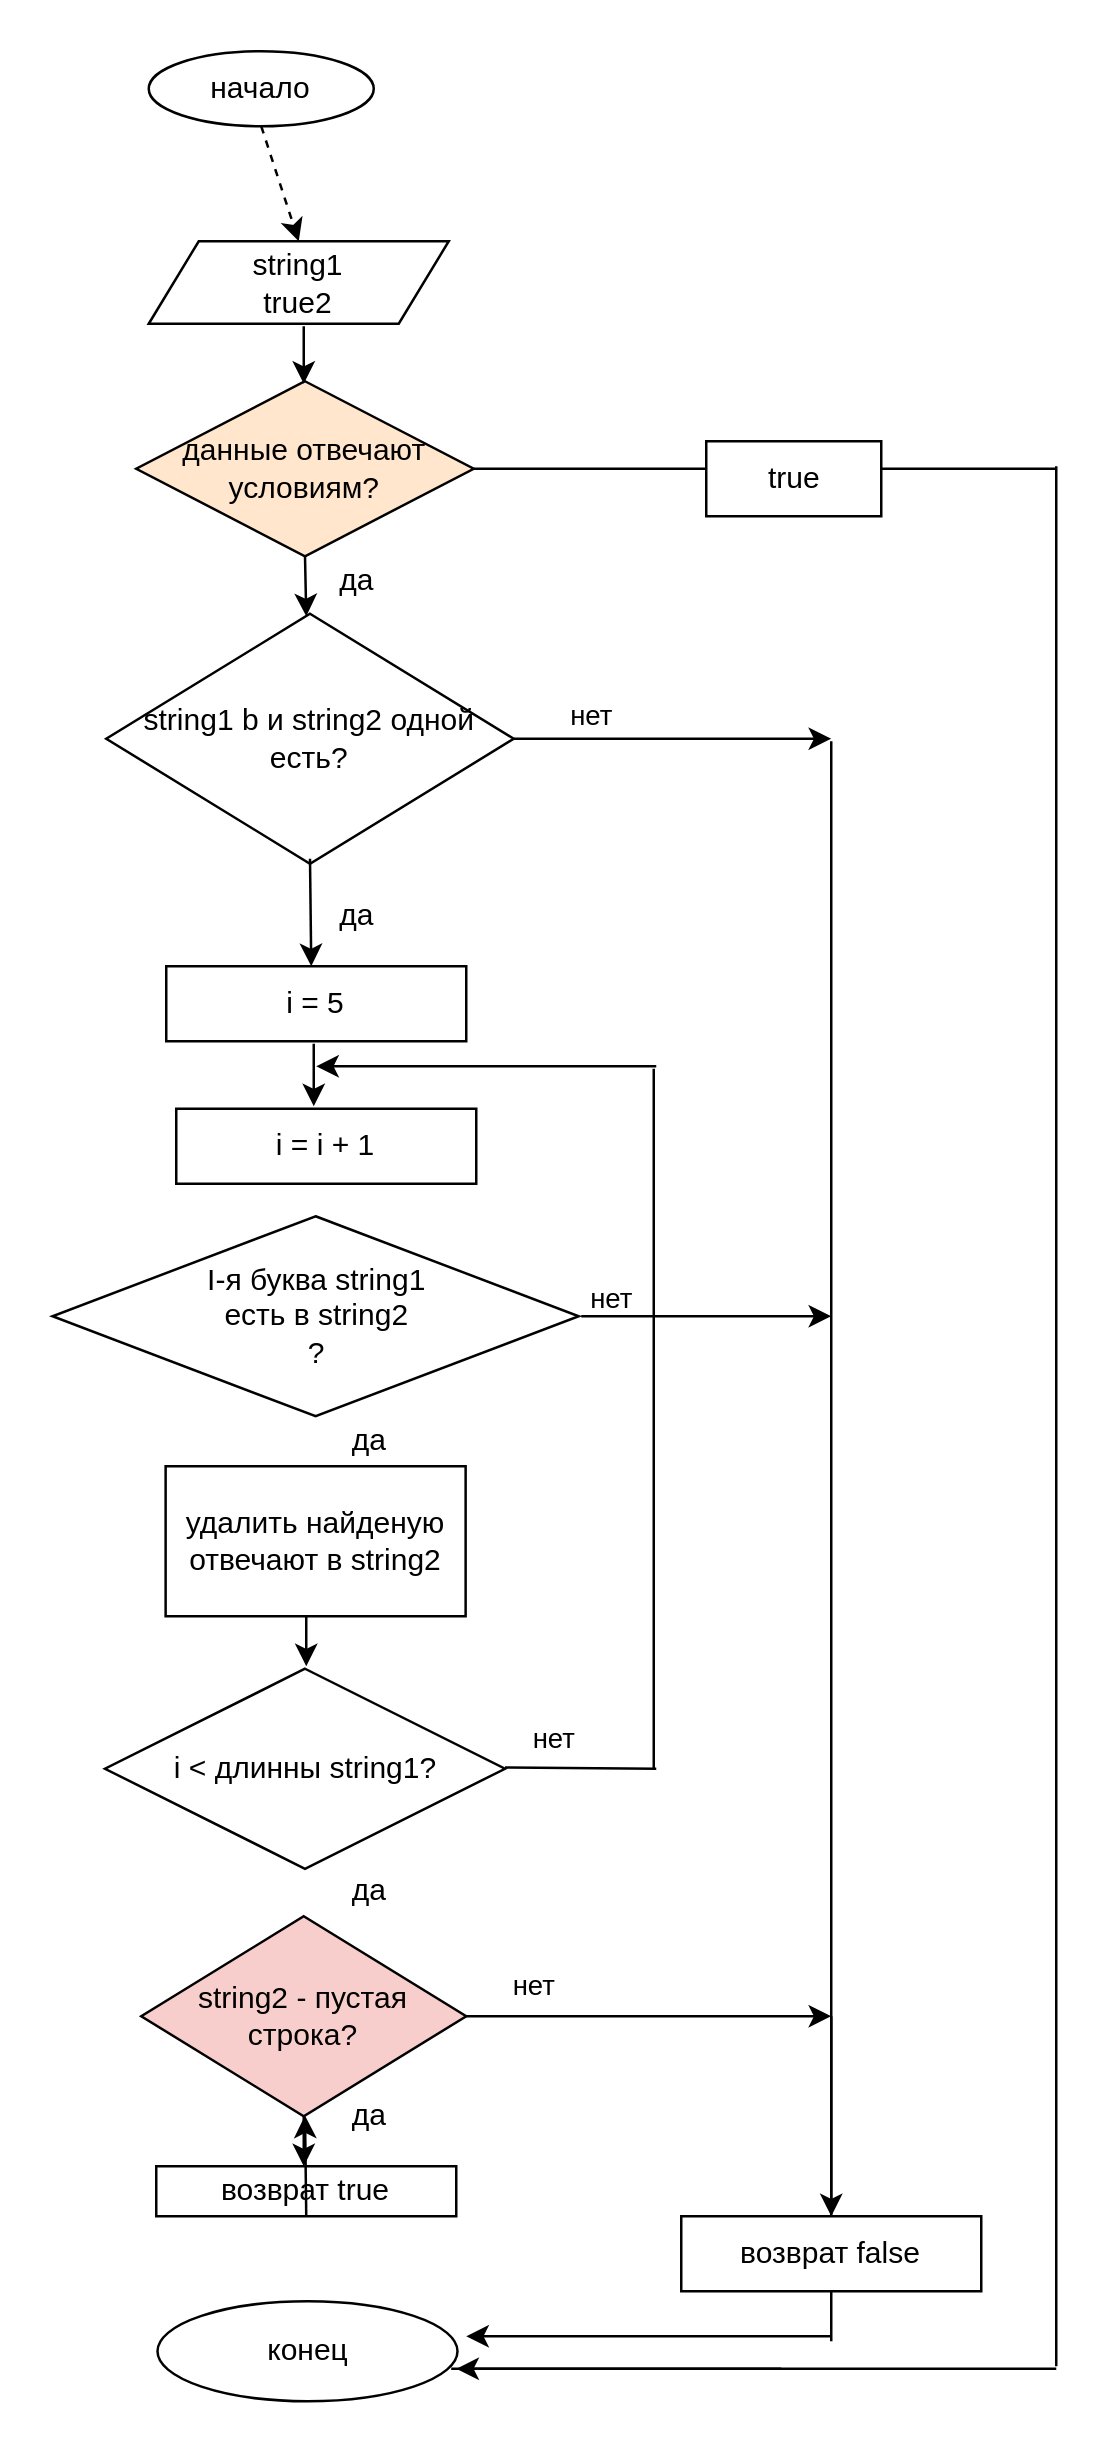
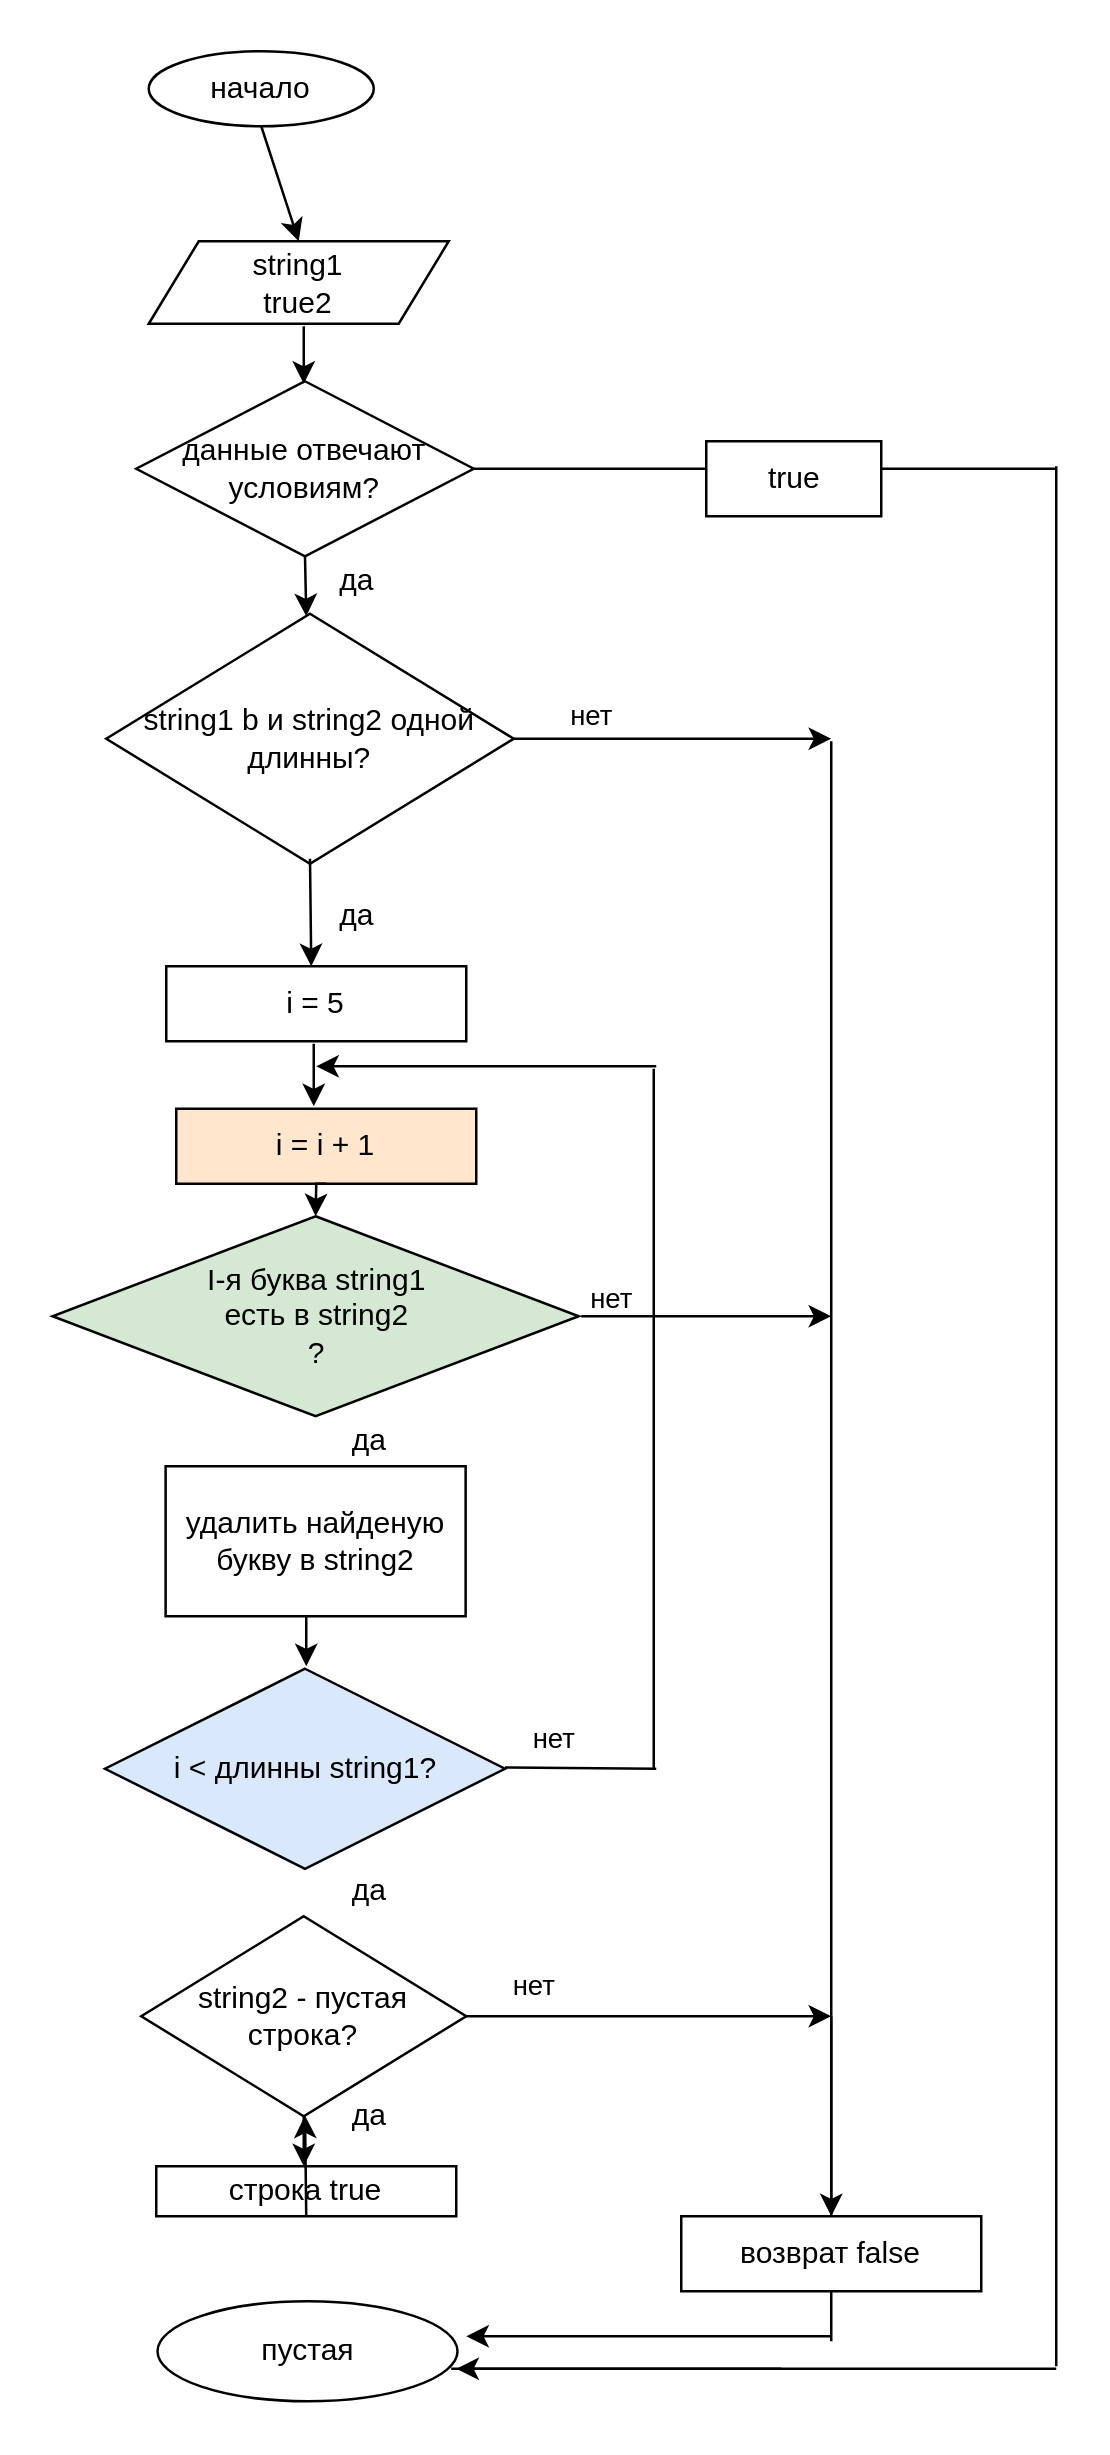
edge "начало" -> "string1 true2": style dashed -> solid
node "данные отвечают условиям?": fillcolor #ffe6cc -> #ffffff
node "string1 b и string2 одной есть?": label "string1 b и string2 одной есть?" -> "string1 b и string2 одной длинны?"
node "i = i + 1": fillcolor #ffffff -> #ffe6cc
edge "i = i + 1" -> "I-я буква string1 есть в string2 ?": added
node "I-я буква string1 есть в string2 ?": fillcolor #ffffff -> #d5e8d4
node "удалить найденую отвечают в string2": label "удалить найденую отвечают в string2" -> "удалить найденую букву в string2"
node "i < длинны string1?": fillcolor #ffffff -> #dae8fc
node "string2 - пустая строка?": fillcolor #f8cecc -> #ffffff
node "возврат true": label "возврат true" -> "строка true"
node "конец": label "конец" -> "пустая"
